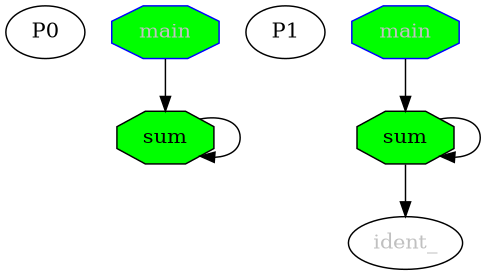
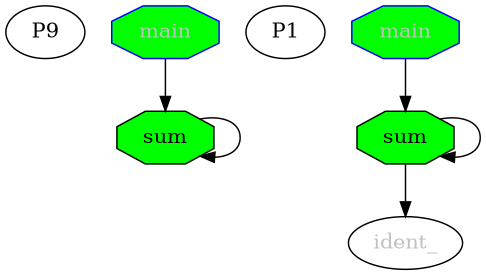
node "P0": label "P0" -> "P9"
